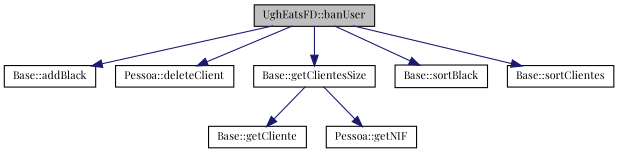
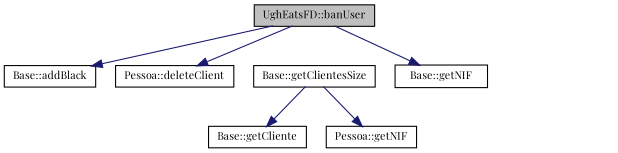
edge "UghEatsFD::banUser" -> "Base::getClientesSize": removed
node "Base::sortBlack": label "Base::sortBlack" -> "Base::getNIF"
node "Base::sortClientes": removed
